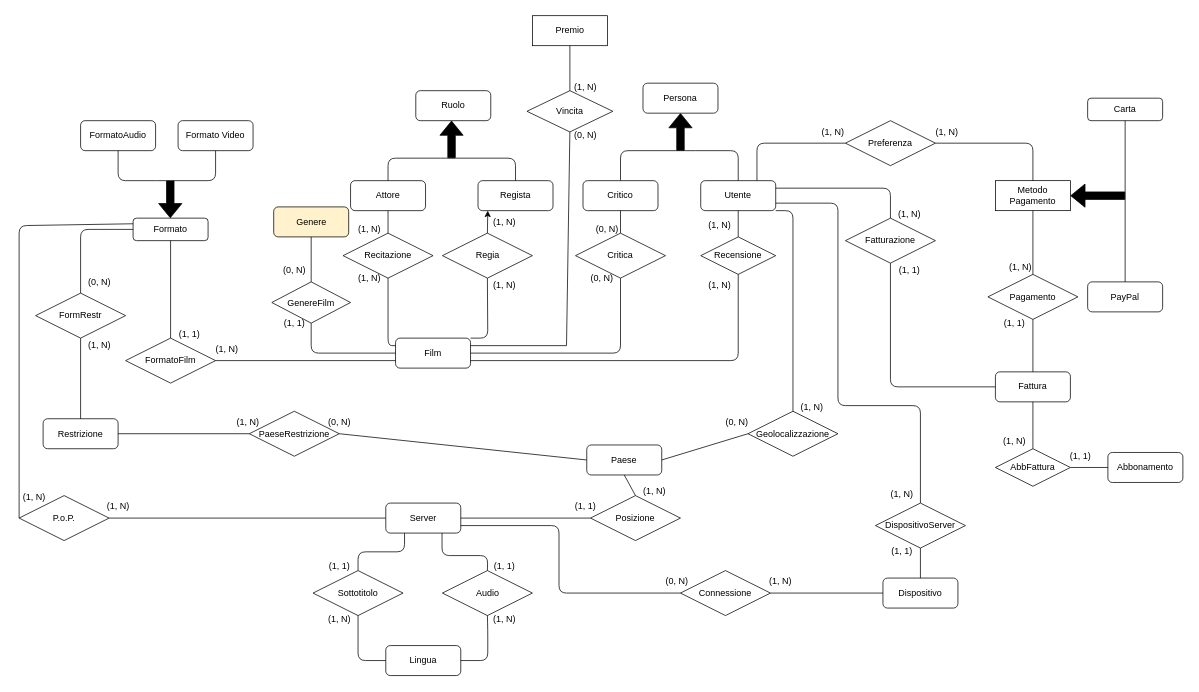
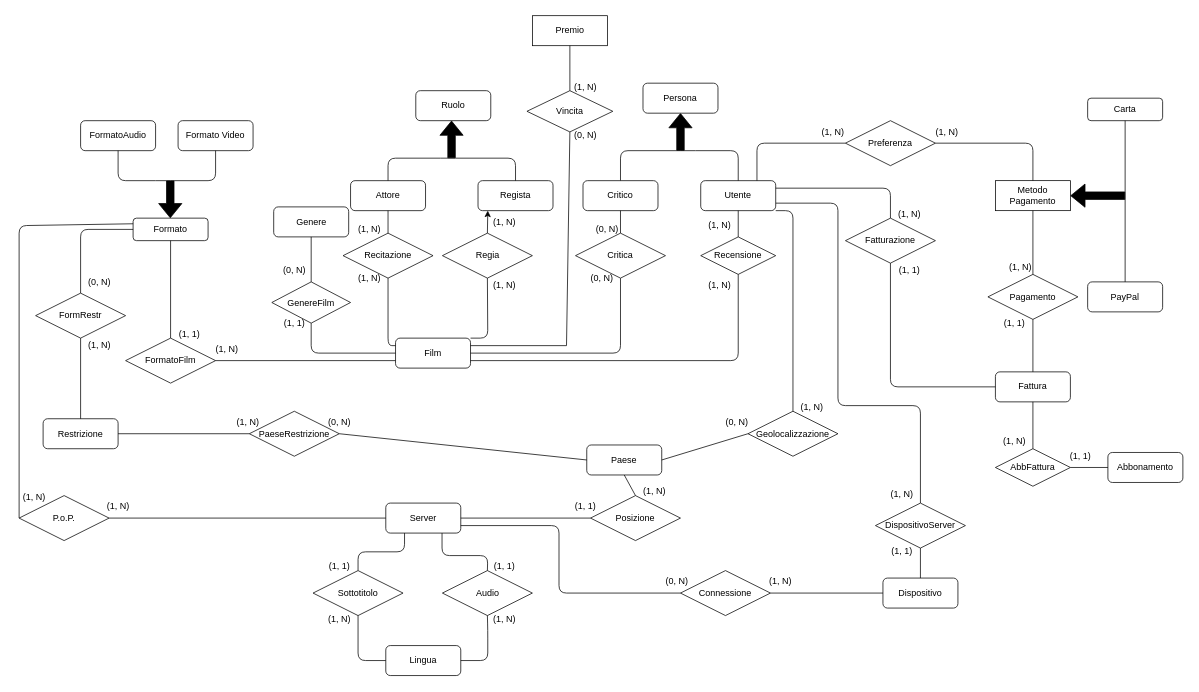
node "Genere": fillcolor #fff2cc -> #ffffff
